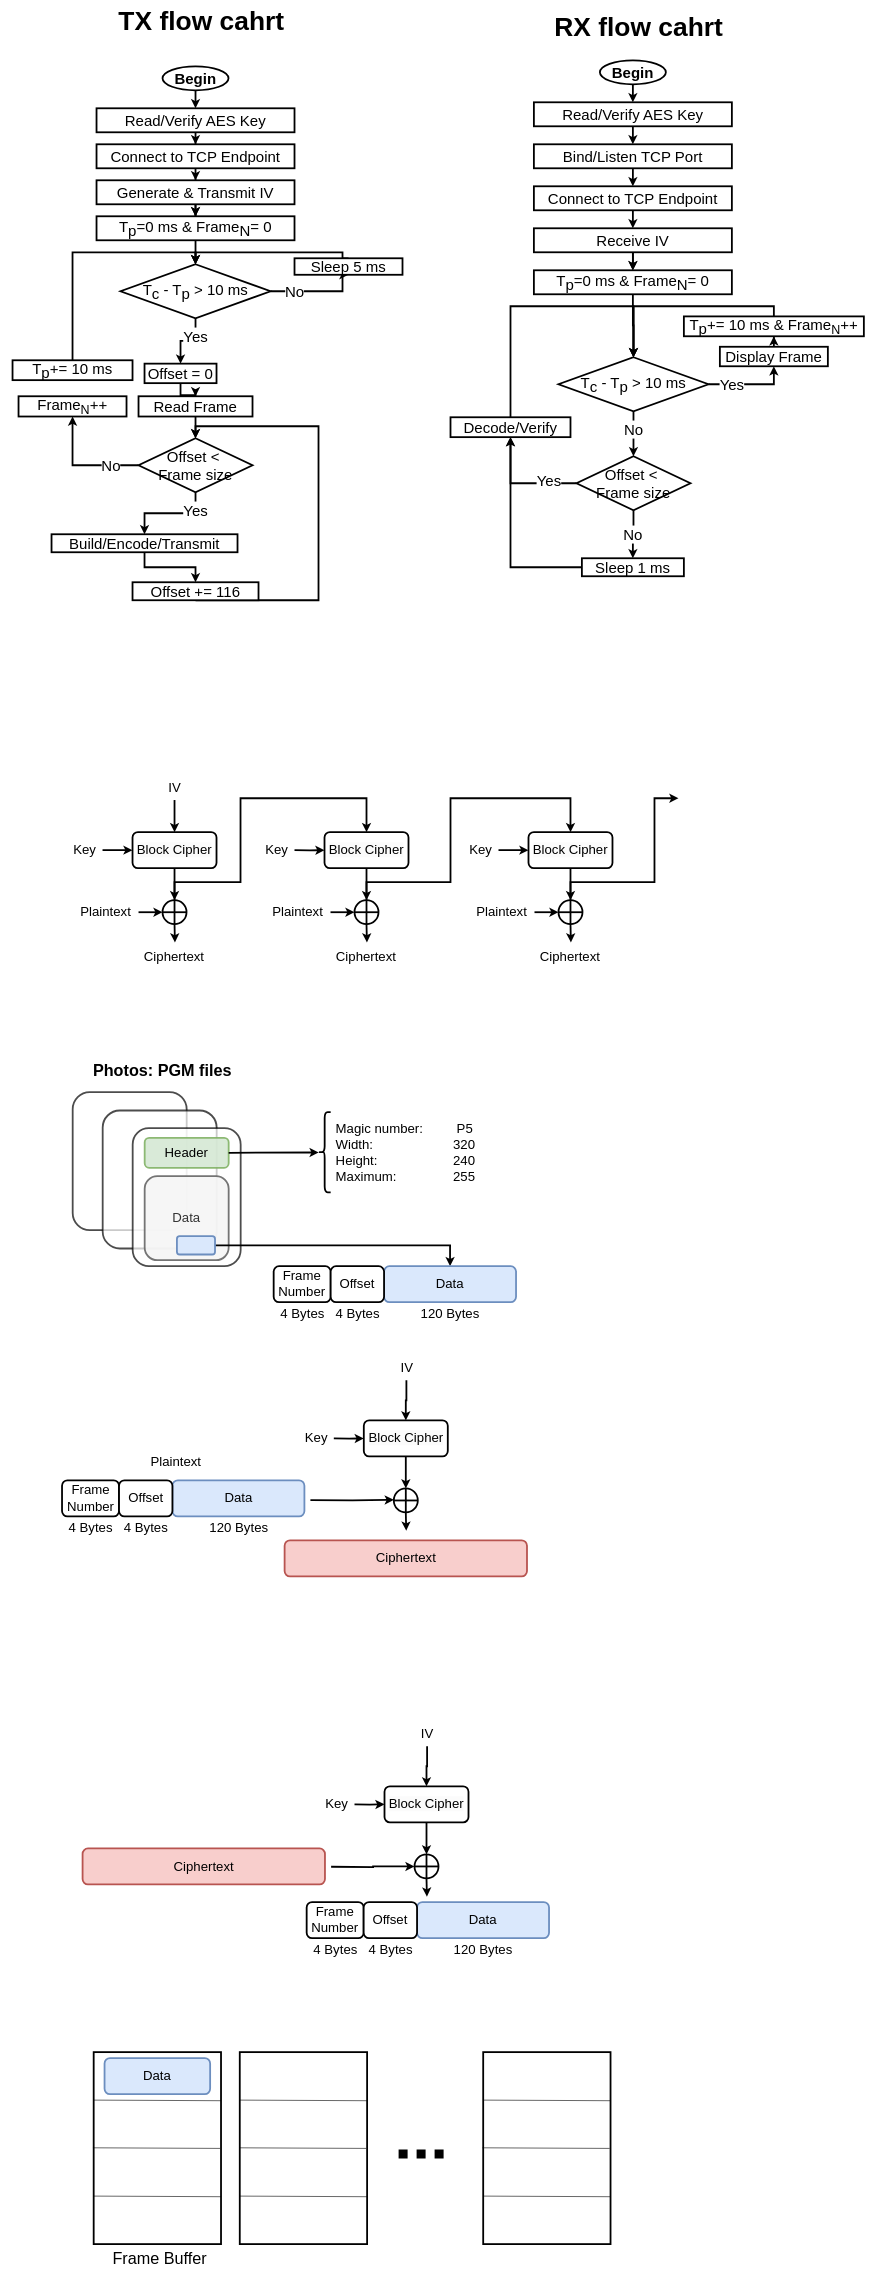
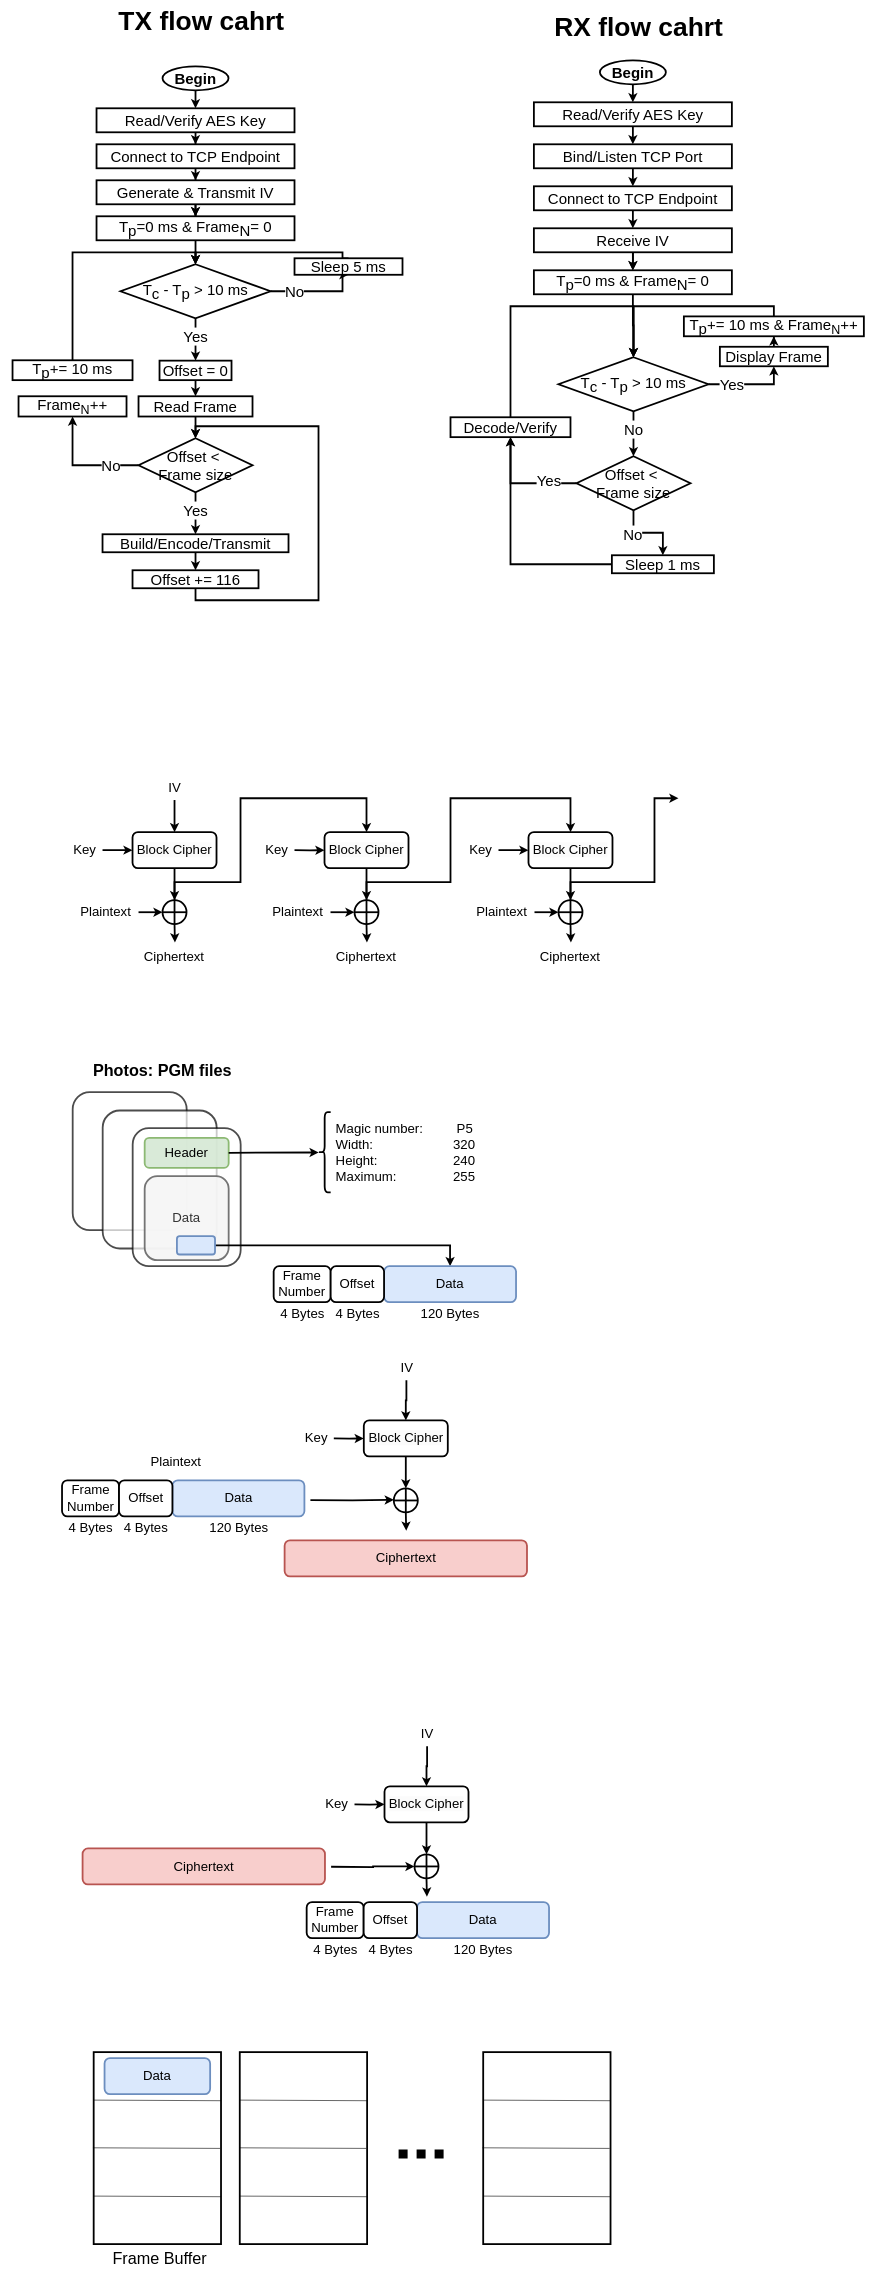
node "Offset = 0": moved (180, 373) -> (195, 370)
node "Build/Encode/Transmit": moved (144, 543) -> (195, 543)
node "Sleep 1 ms": moved (633, 567) -> (663, 564)
node "Offset += 116": moved (195, 591) -> (195, 579)
